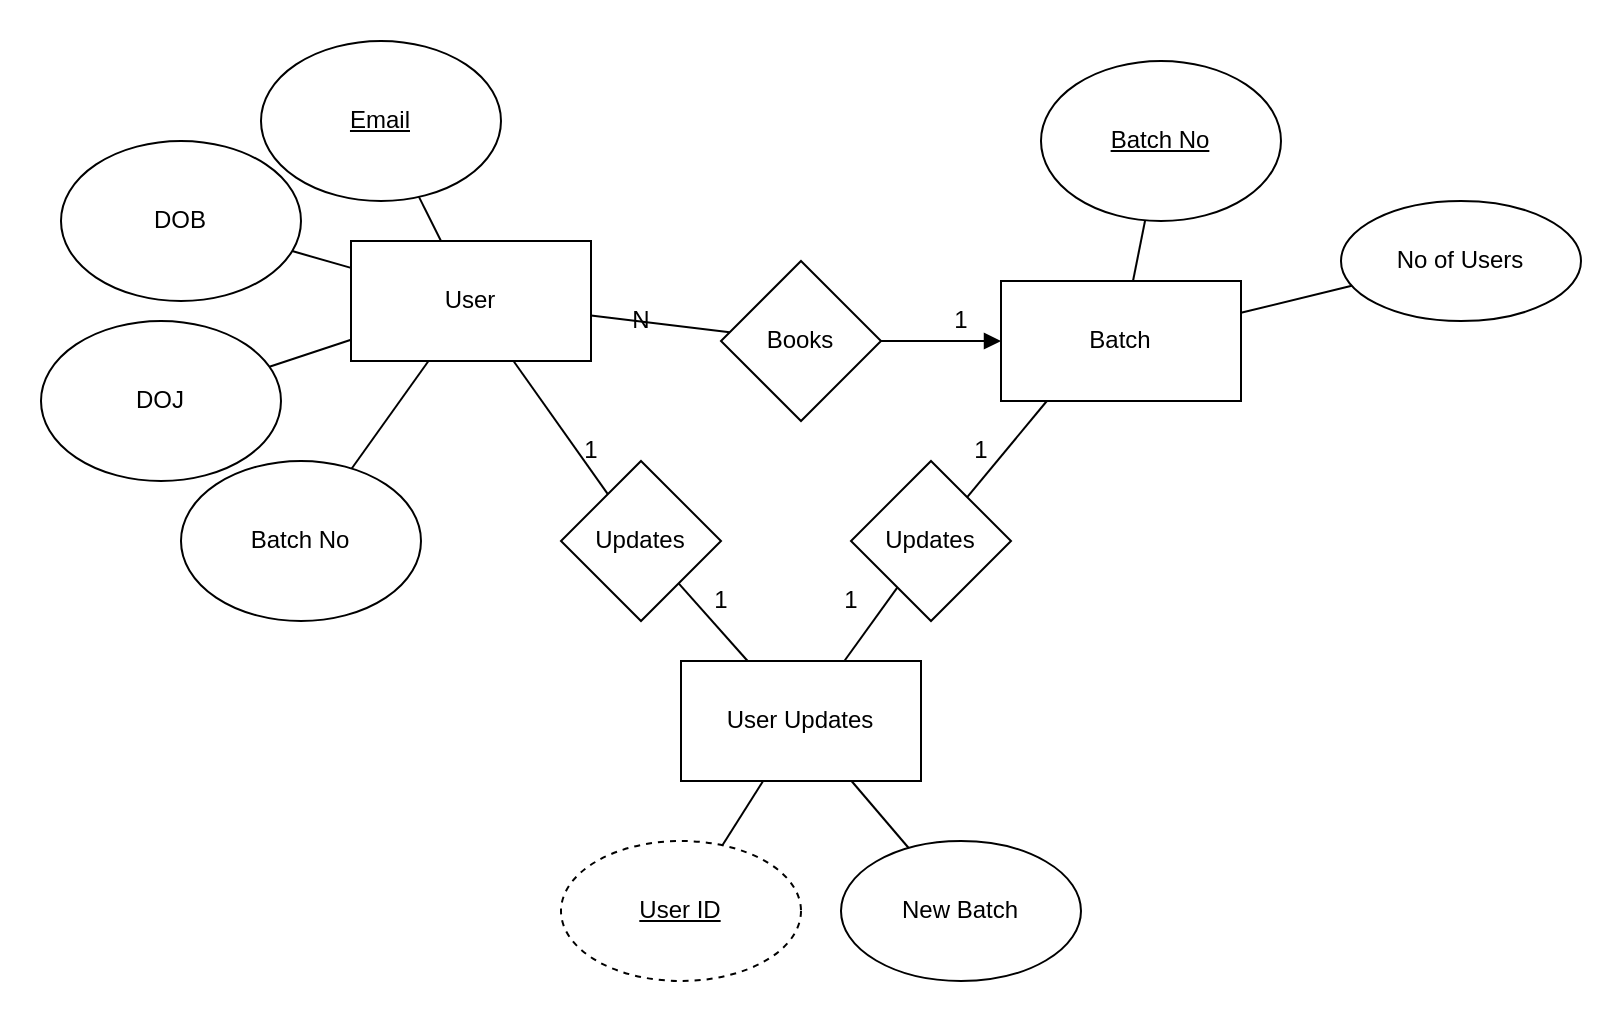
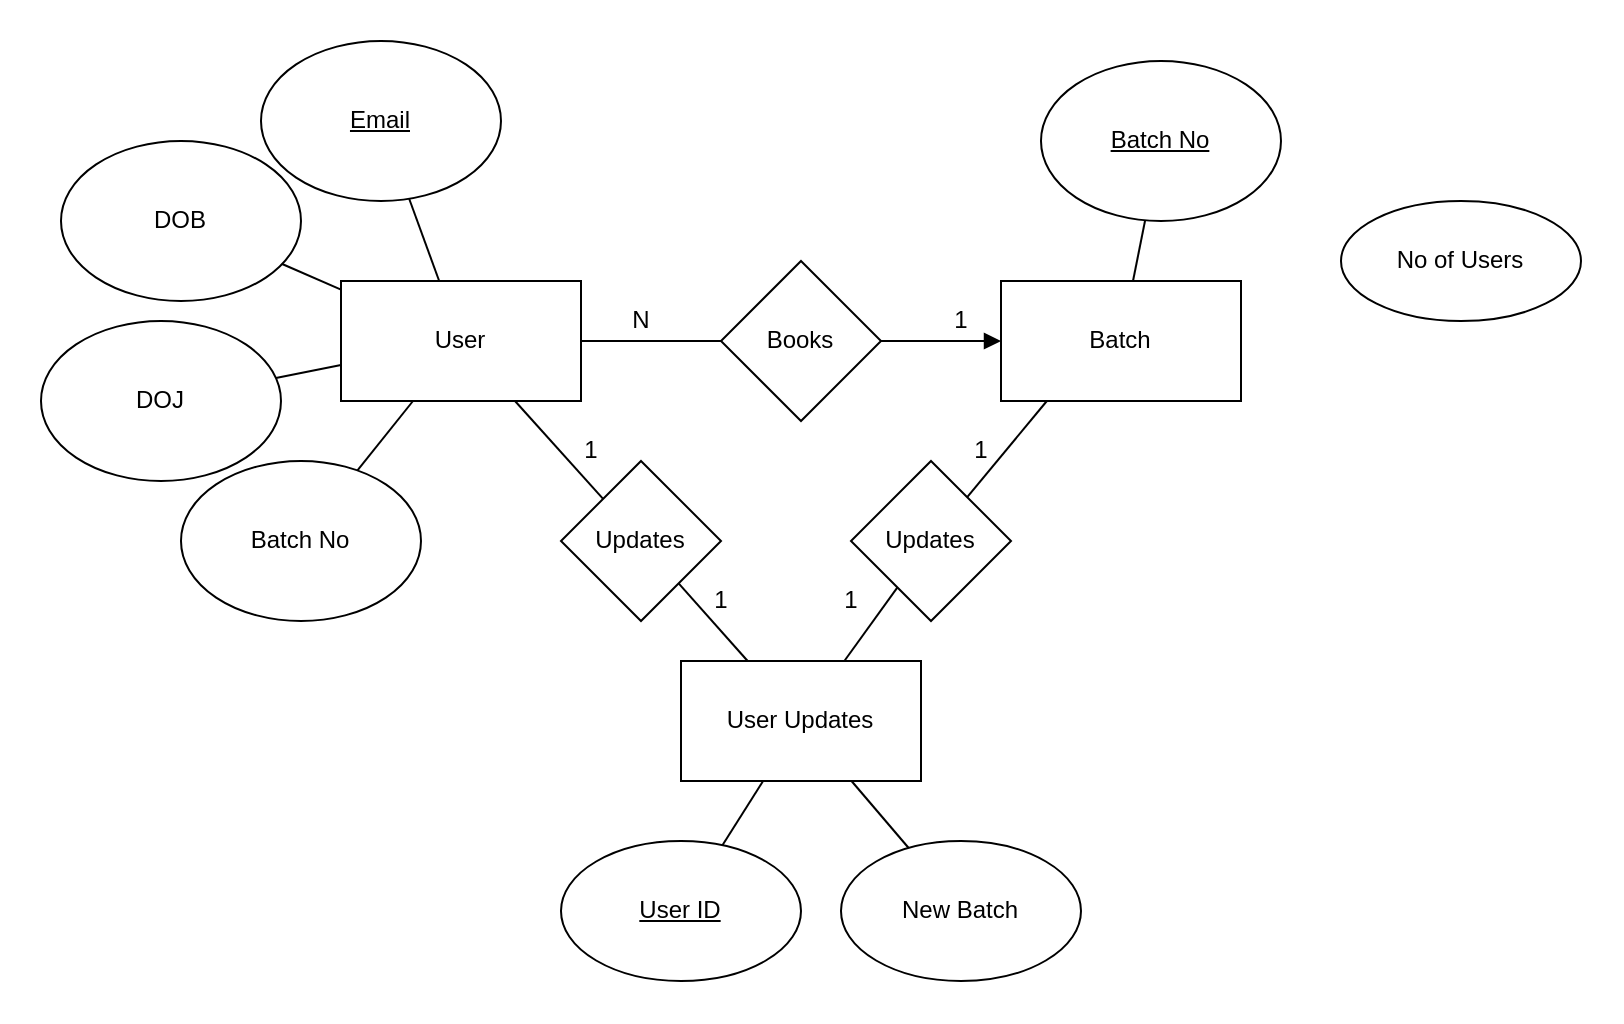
edge "No of Users" -- "Batch": removed
node "User": moved (471, 301) -> (461, 341)
node "User ID": style dashed -> solid
